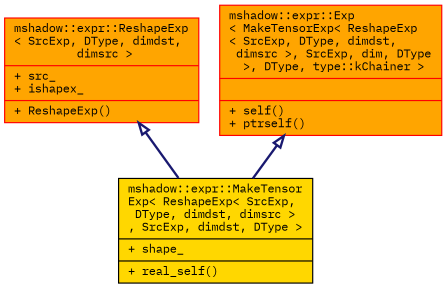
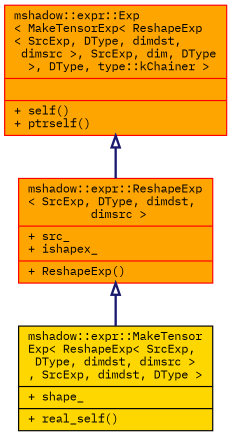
edge "mshadow::expr::MakeTensor" -> "mshadow::expr::Exp": now "mshadow::expr::ReshapeExp" -> "mshadow::expr::Exp"
